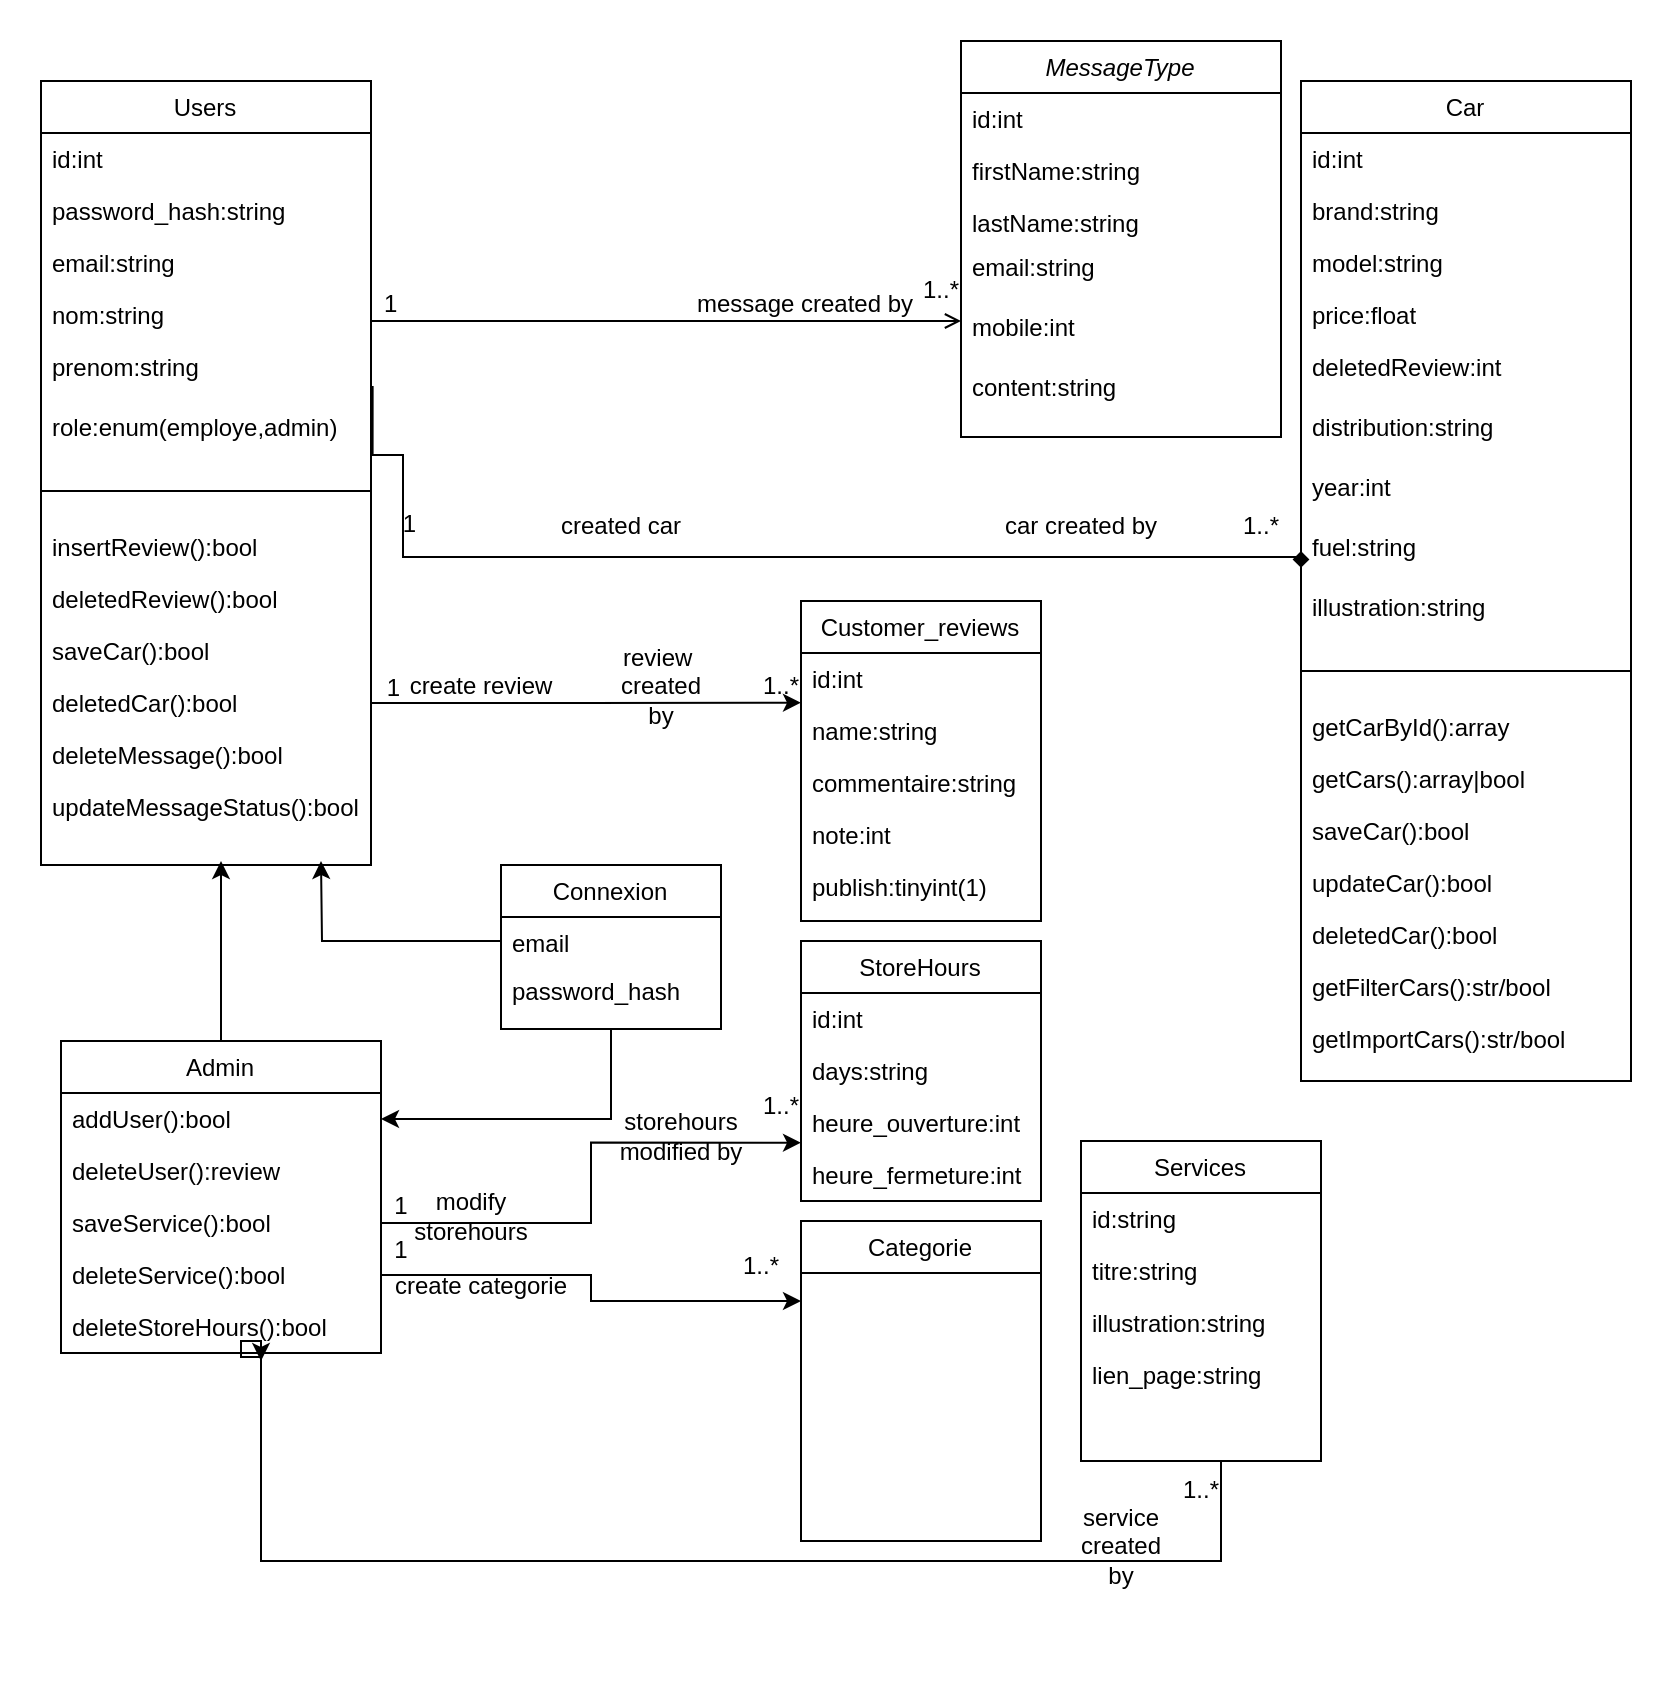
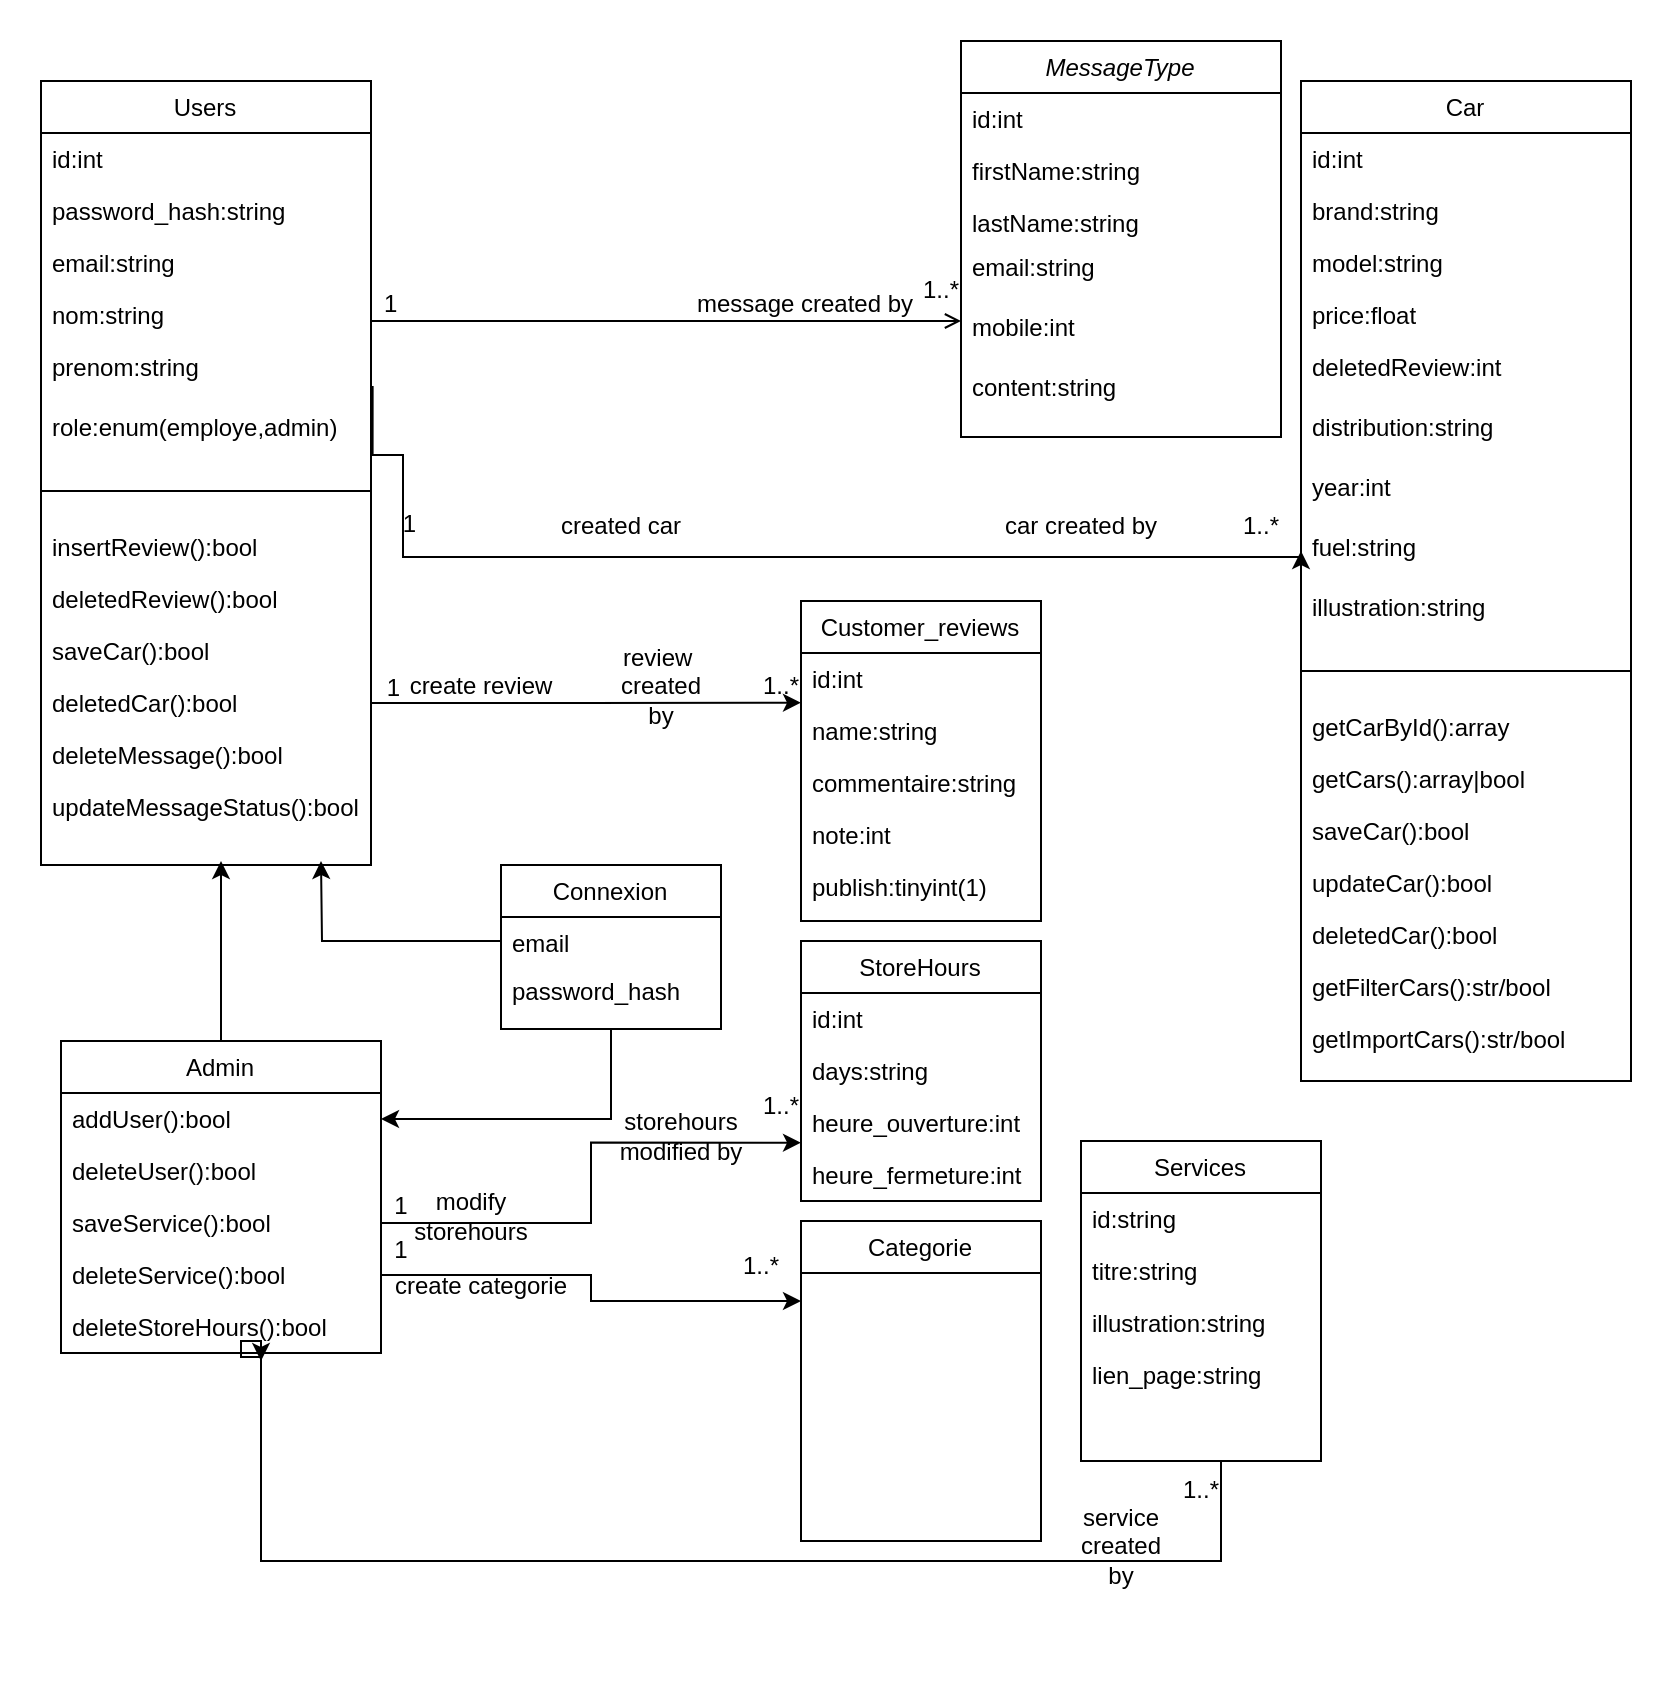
edge "prenom:string" -> "fuel:string": arrowhead diamond -> classic
node "deleteUser():review": label "deleteUser():review" -> "deleteUser():bool"
